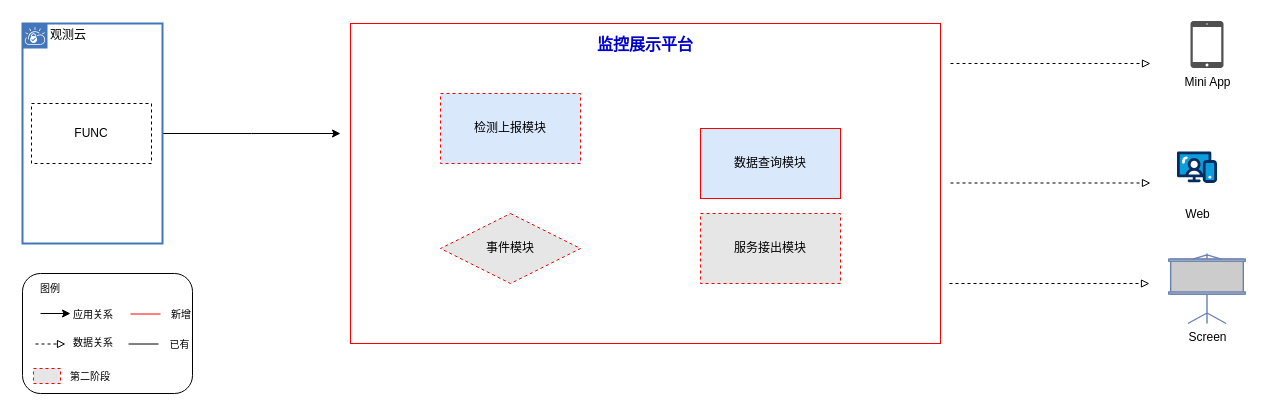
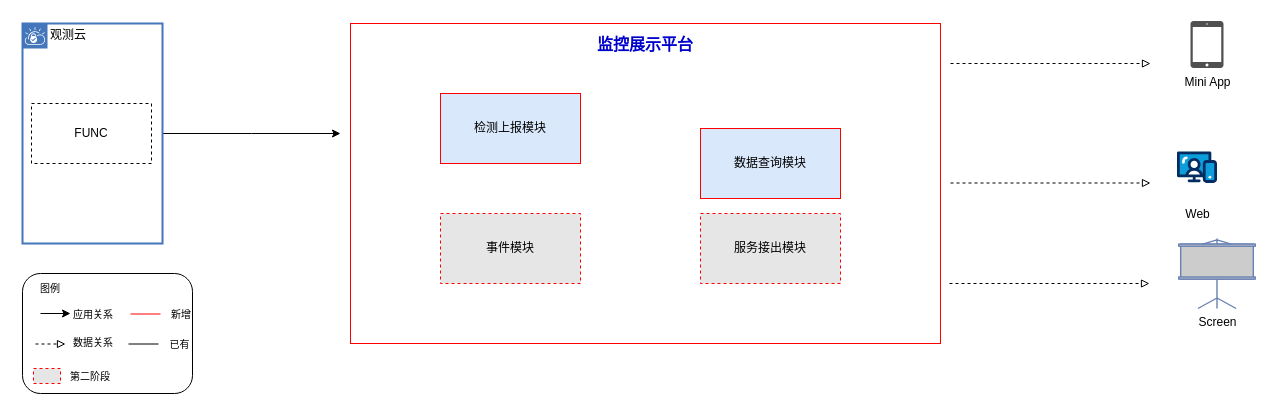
node "检测上报模块": style dashed -> solid
node "事件模块": shape diamond -> rectangle
node "Screen": moved (1207, 289) -> (1217, 274)
